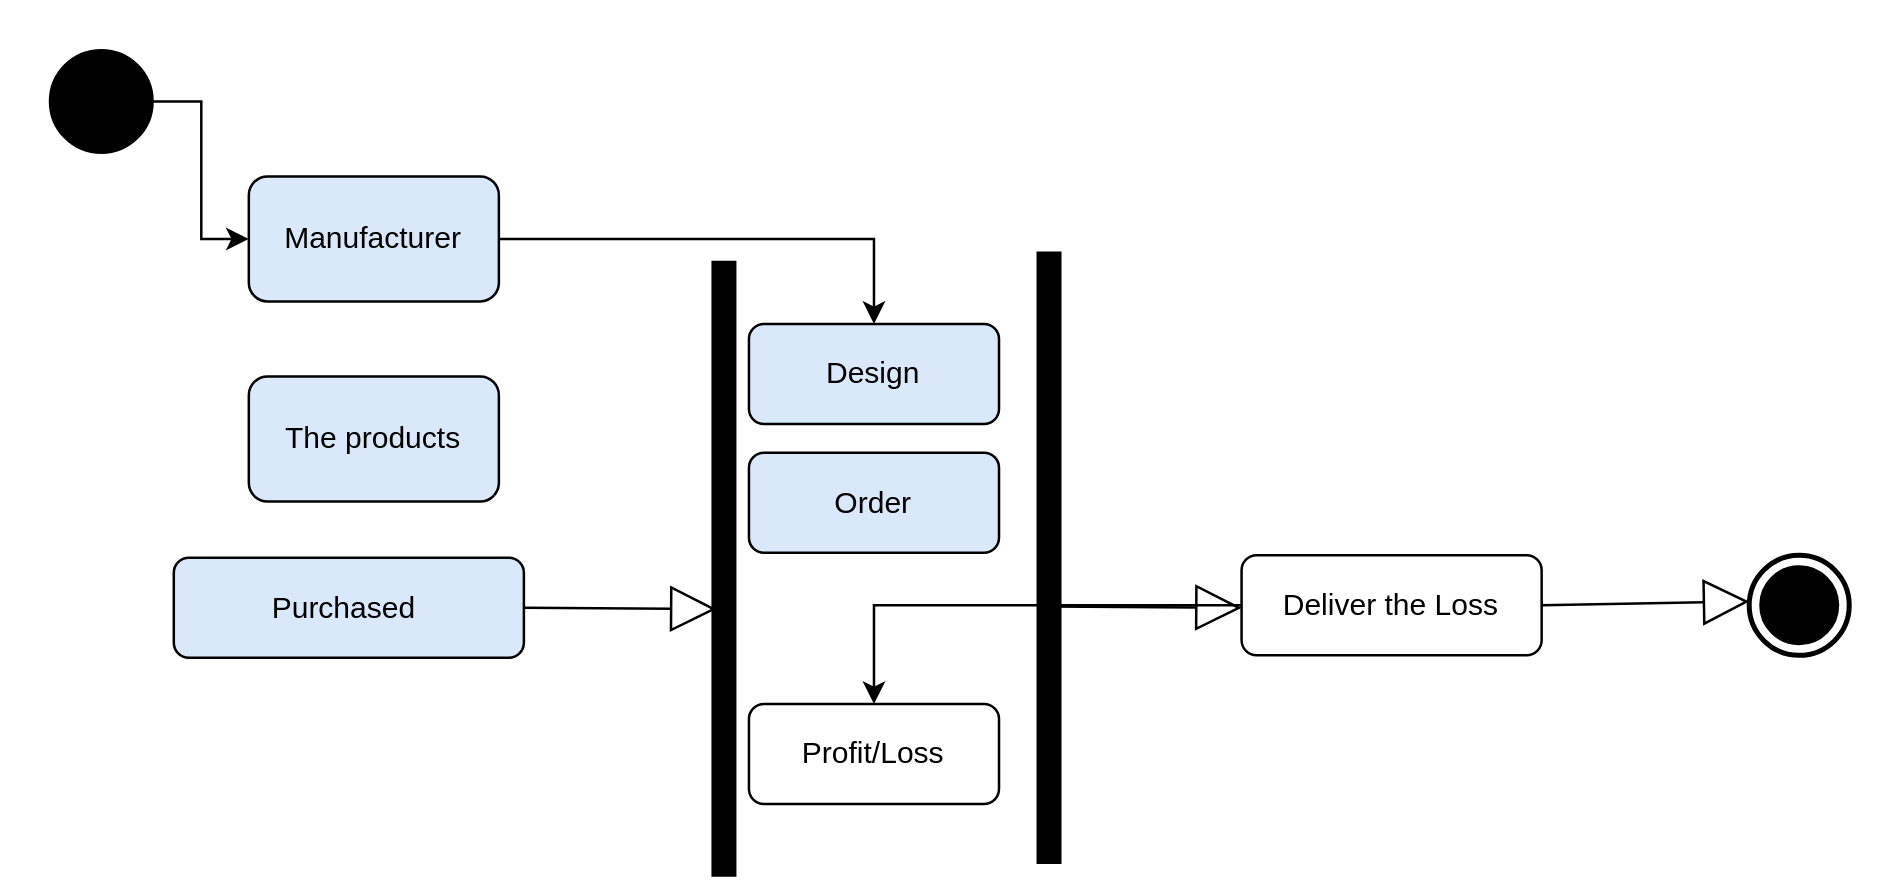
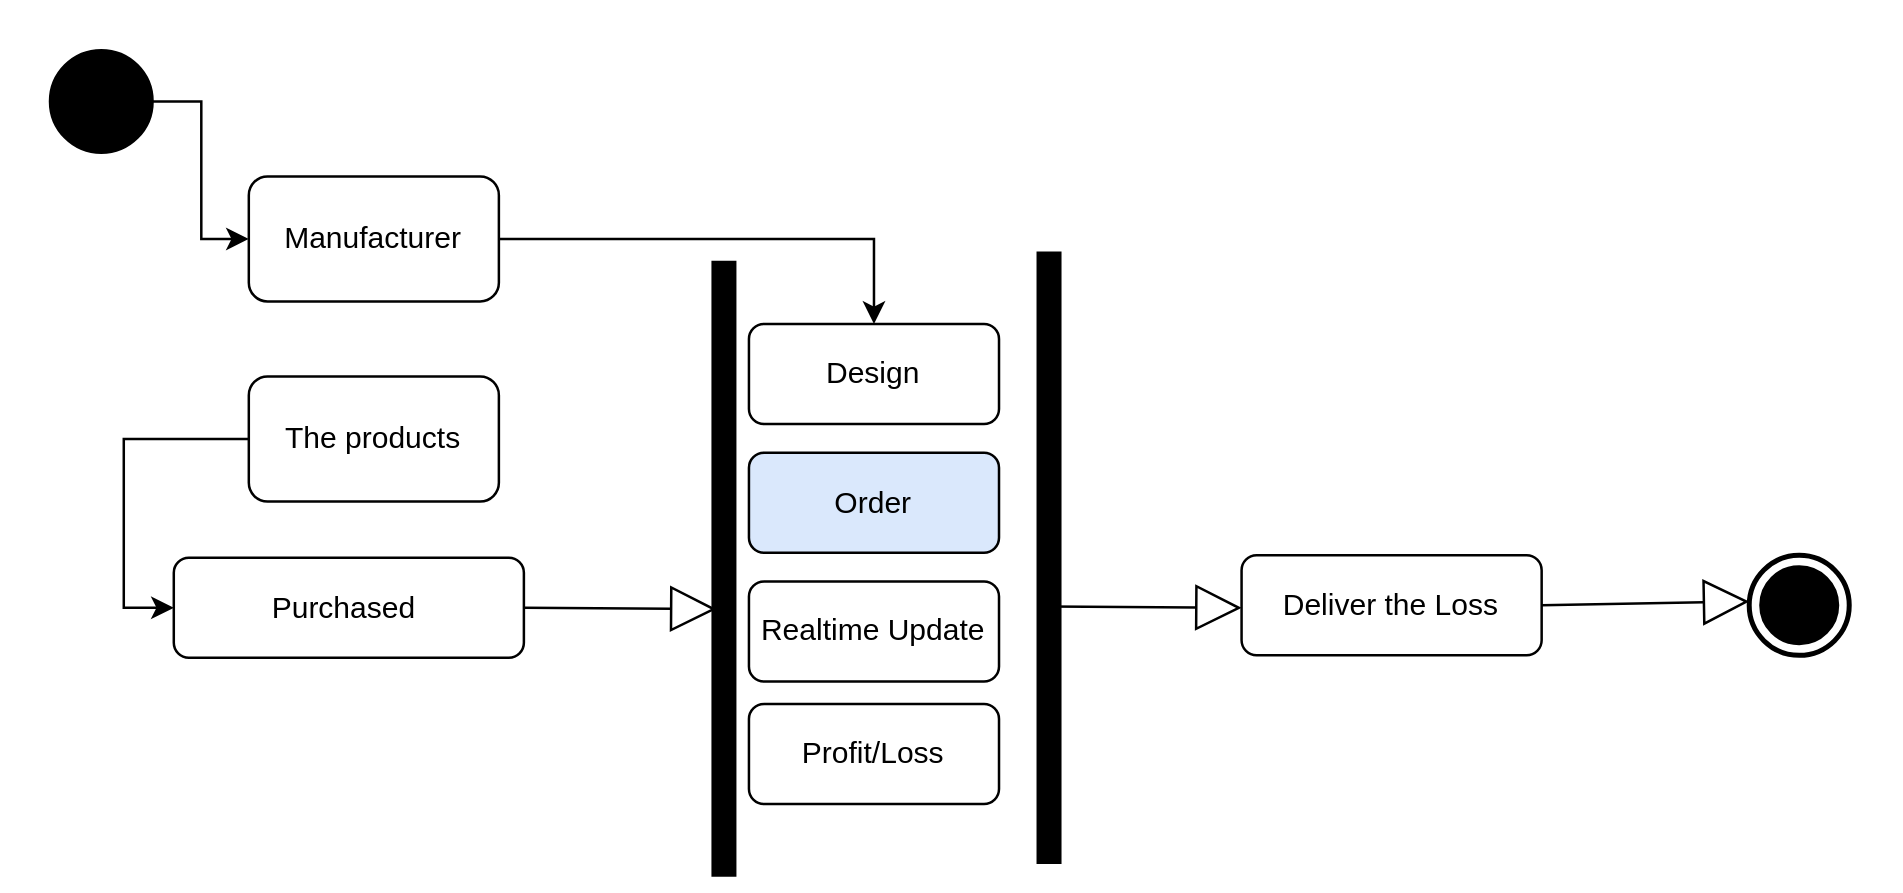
node "Manufacturer": fillcolor #dae8fc -> #ffffff
node "Design": fillcolor #dae8fc -> #ffffff
node "The products": fillcolor #dae8fc -> #ffffff
edge "The products" -> "Purchased": added
edge "Deliver the Loss" -> "Profit/Loss": removed
node "Purchased": fillcolor #dae8fc -> #ffffff
node "Realtime Update": added
